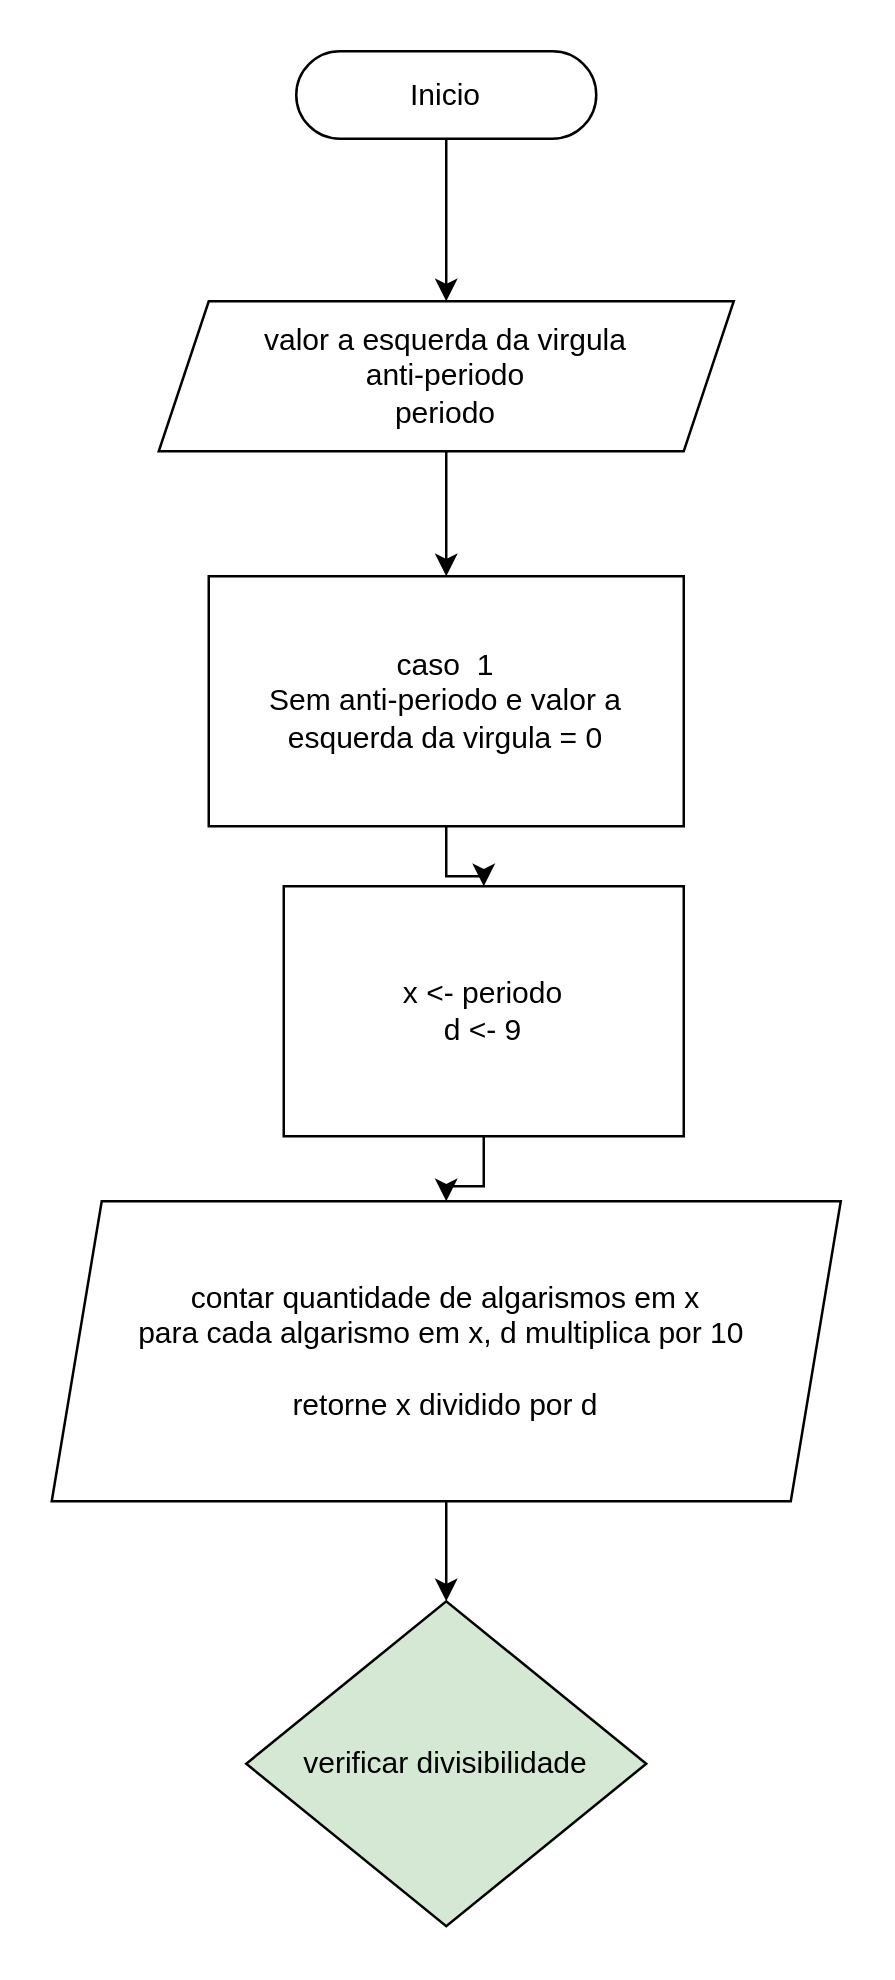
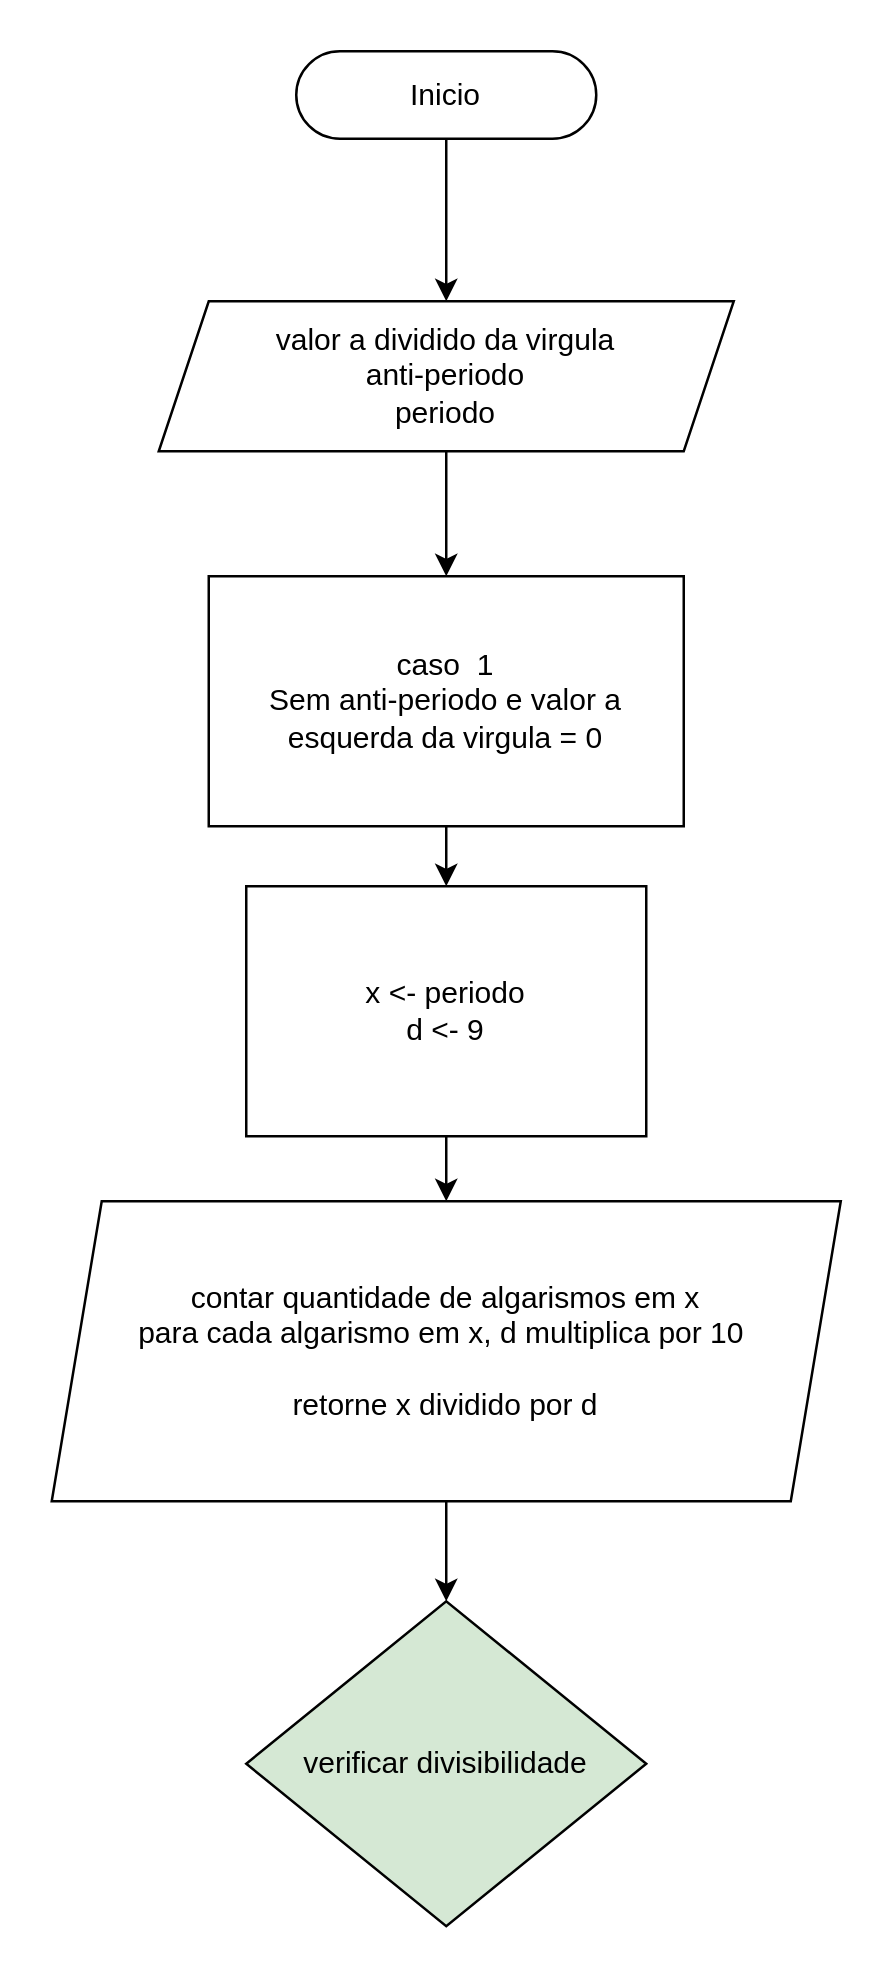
node "valor a esquerda da virgula anti-periodo periodo": label "valor a esquerda da virgula anti-periodo periodo" -> "valor a dividido da virgula anti-periodo periodo"
node "x <- periodo d <- 9": moved (484, 1011) -> (446, 1011)
